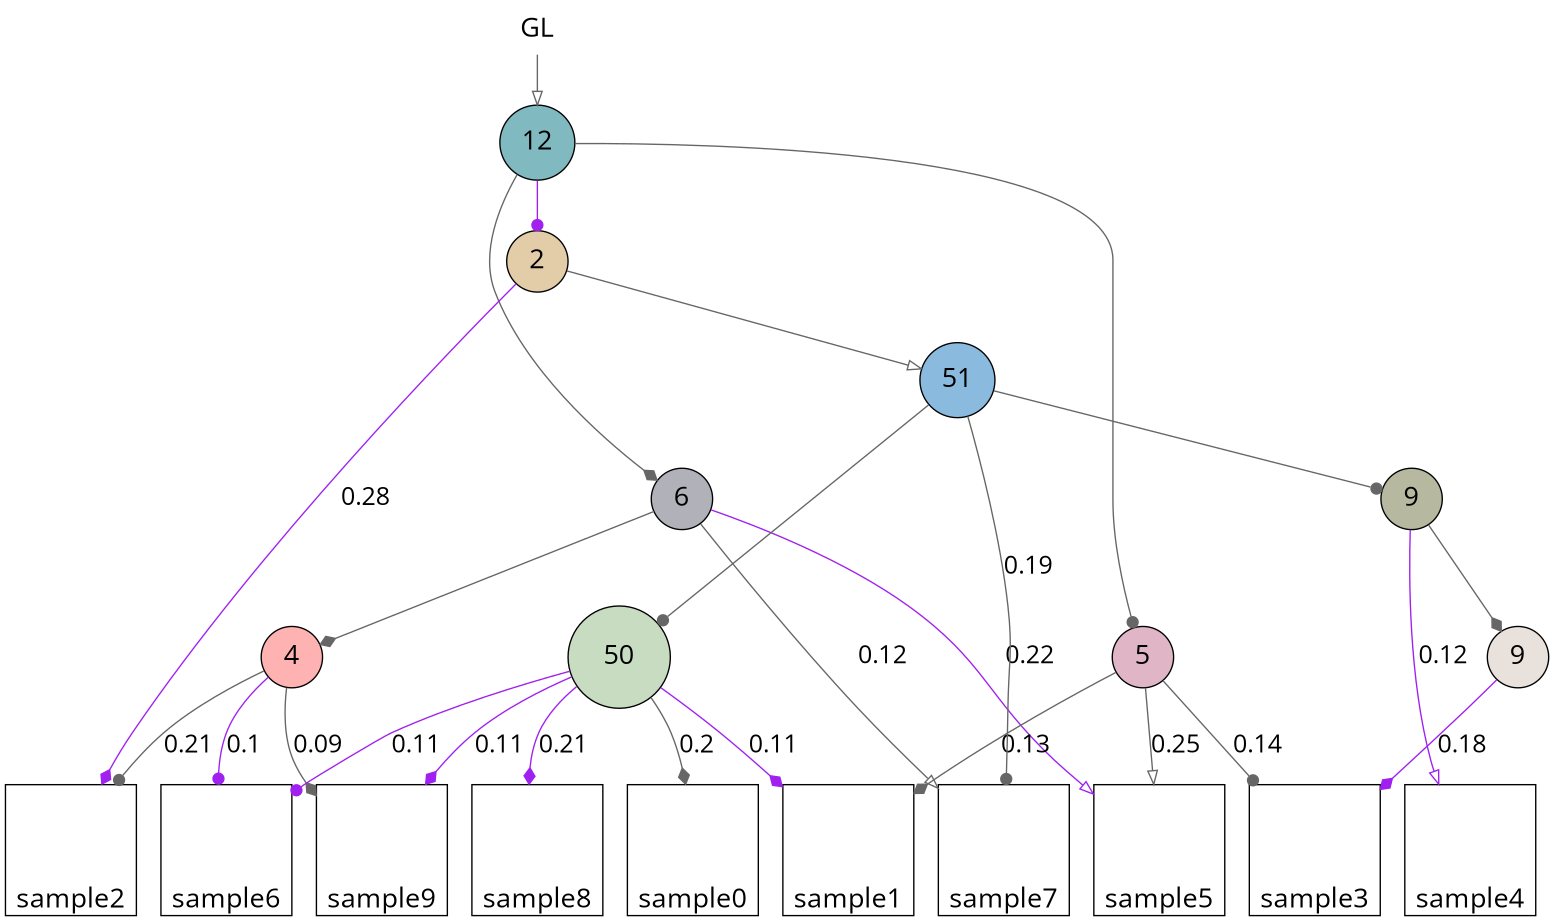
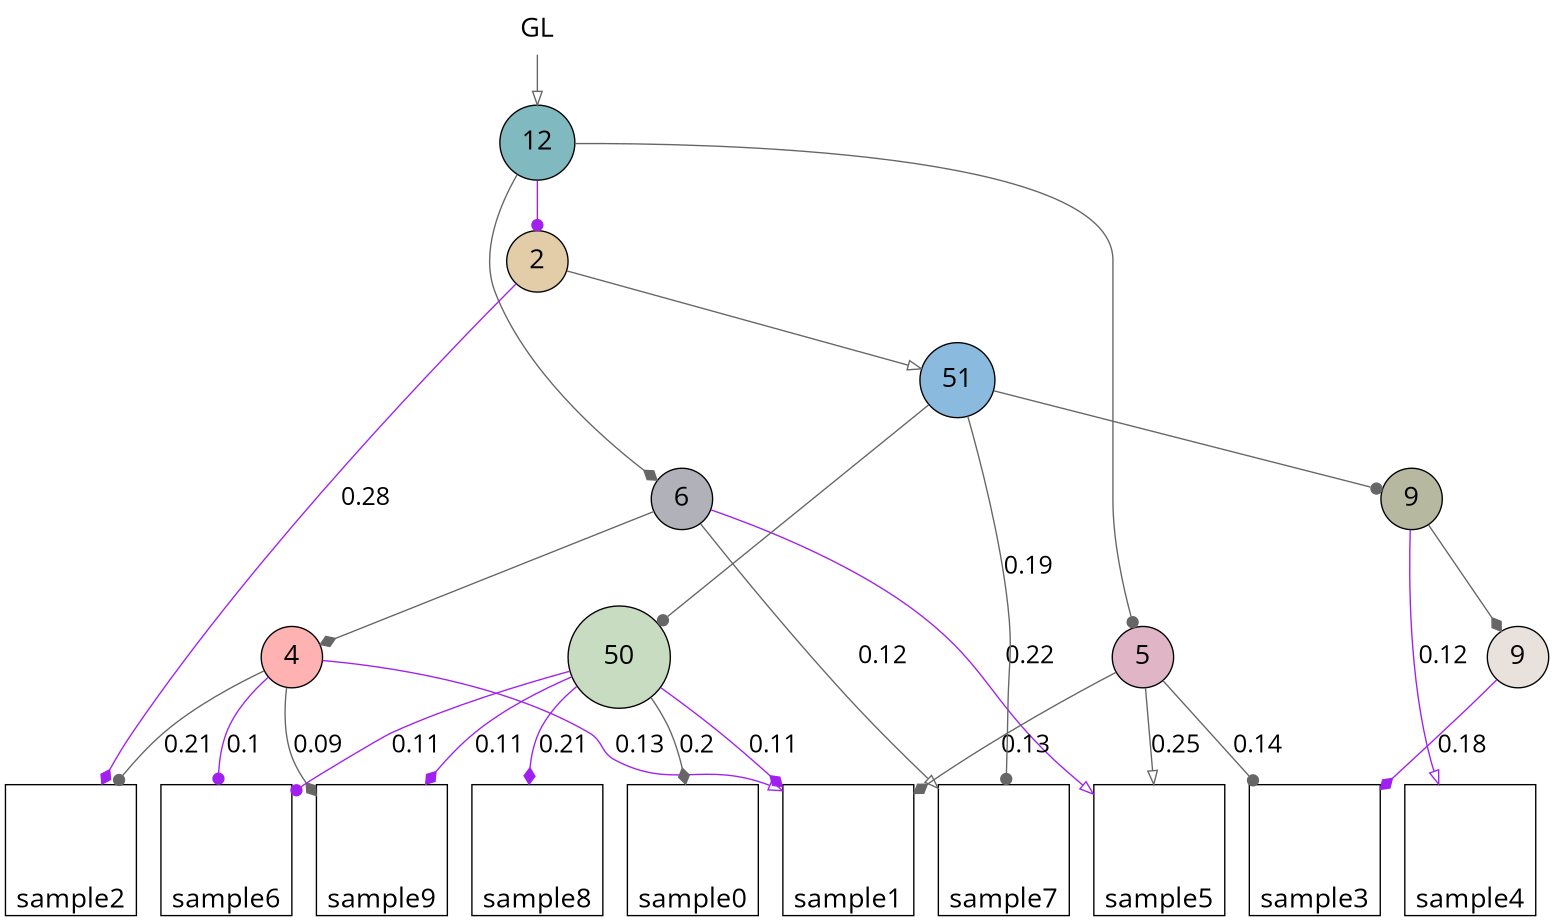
edge "4" -> "sample1": added, label "0.13"
